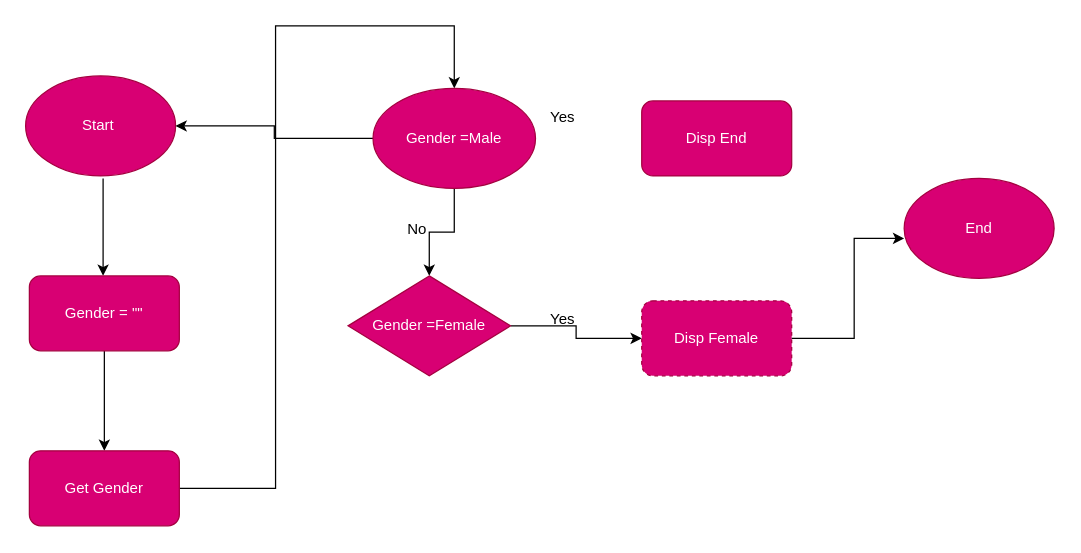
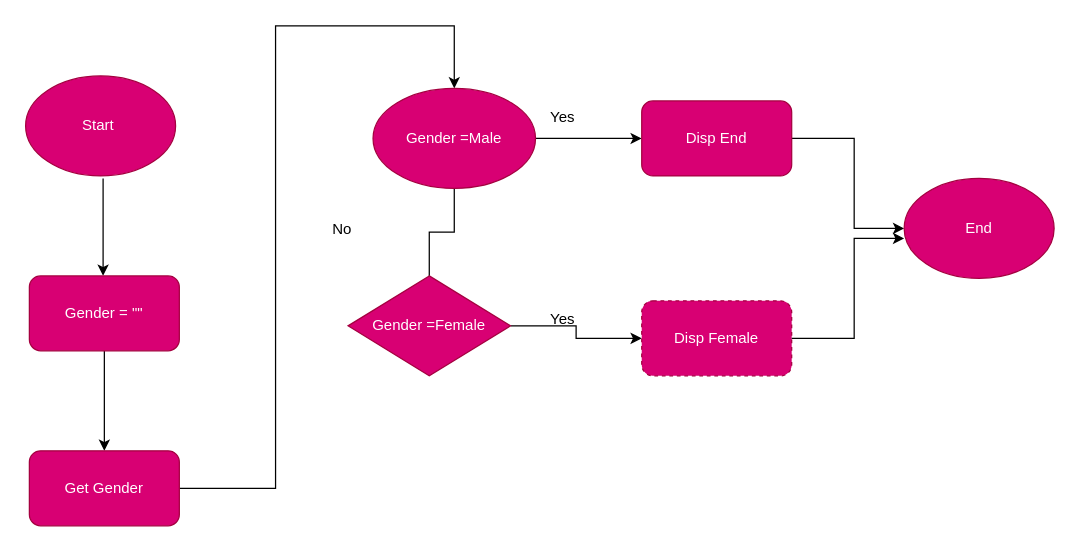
edge "Gender =Male" -> "Start": now "Gender =Male" -> "Disp End"
edge "Disp End" -> "End": added
node "No": moved (417, 229) -> (342, 229)
edge "Gender =Male" -> "Gender =Female": arrowhead classic -> none
